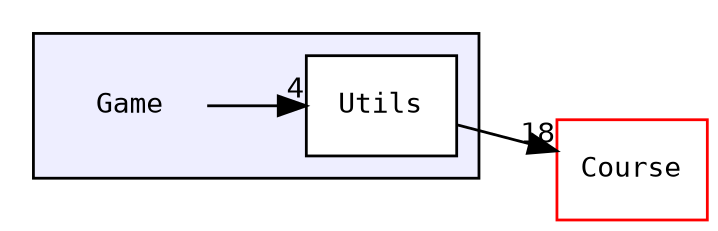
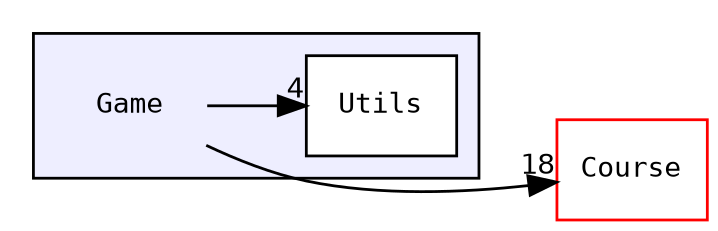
edge "Utils" -> "Course": now "Game" -> "Course"
